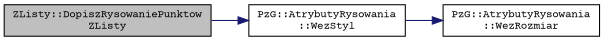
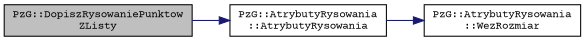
node "ZListy::DopiszRysowaniePunktow ZListy": label "ZListy::DopiszRysowaniePunktow ZListy" -> "PzG::DopiszRysowaniePunktow ZListy"
node "PzG::AtrybutyRysowania ::WezStyl": label "PzG::AtrybutyRysowania ::WezStyl" -> "PzG::AtrybutyRysowania ::AtrybutyRysowania"
